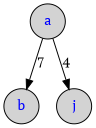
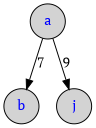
edge "a" -> "j": label "4" -> "9"
